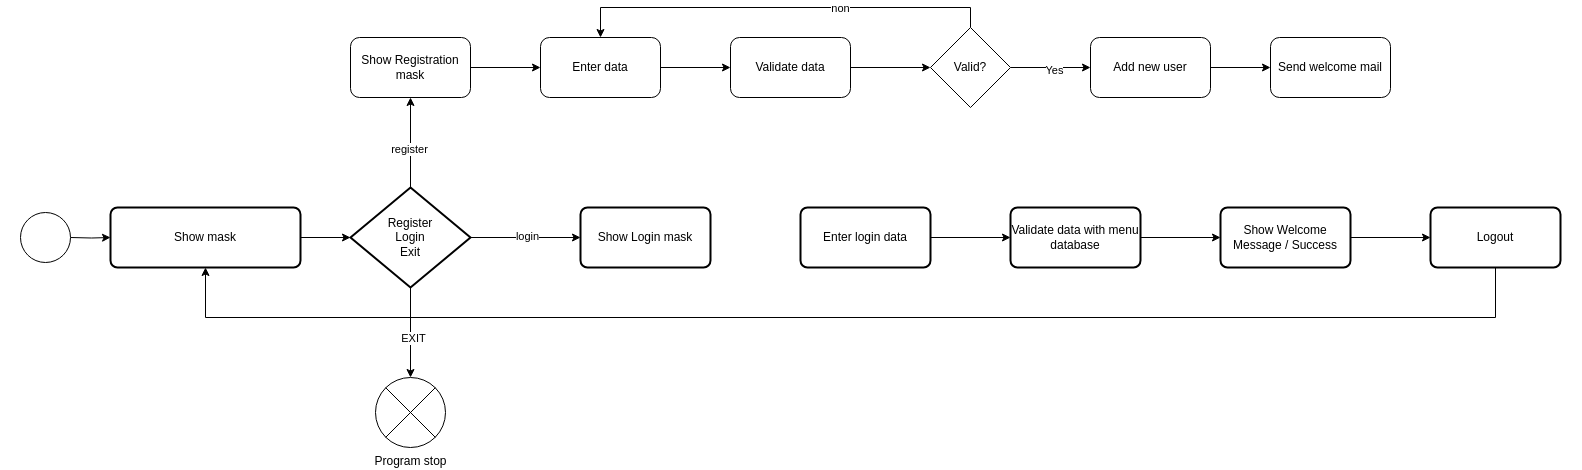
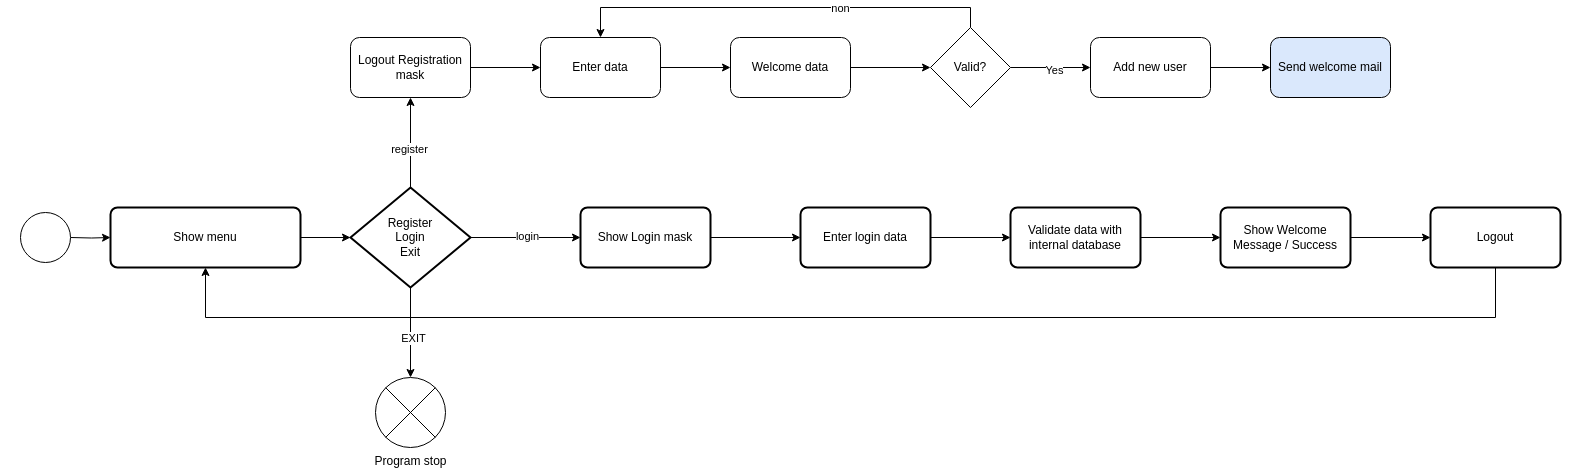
node "Show Registration mask": label "Show Registration mask" -> "Logout Registration mask"
node "Validate data": label "Validate data" -> "Welcome data"
node "Send welcome mail": fillcolor #ffffff -> #dae8fc
node "Show mask": label "Show mask" -> "Show menu"
edge "Show Login mask" -> "Enter login data": added
node "Validate data with menu database": label "Validate data with menu database" -> "Validate data with internal database"
